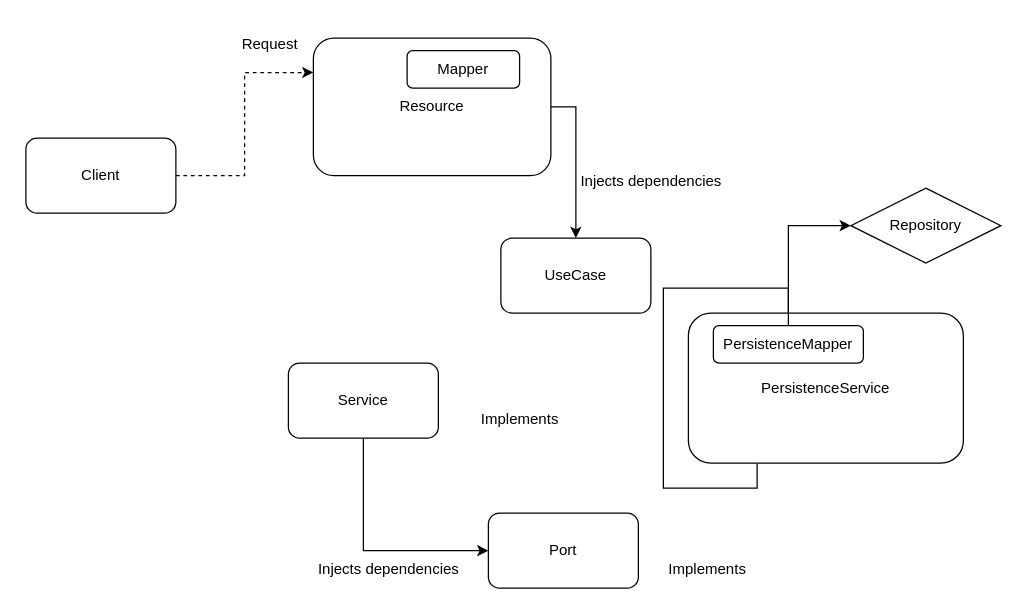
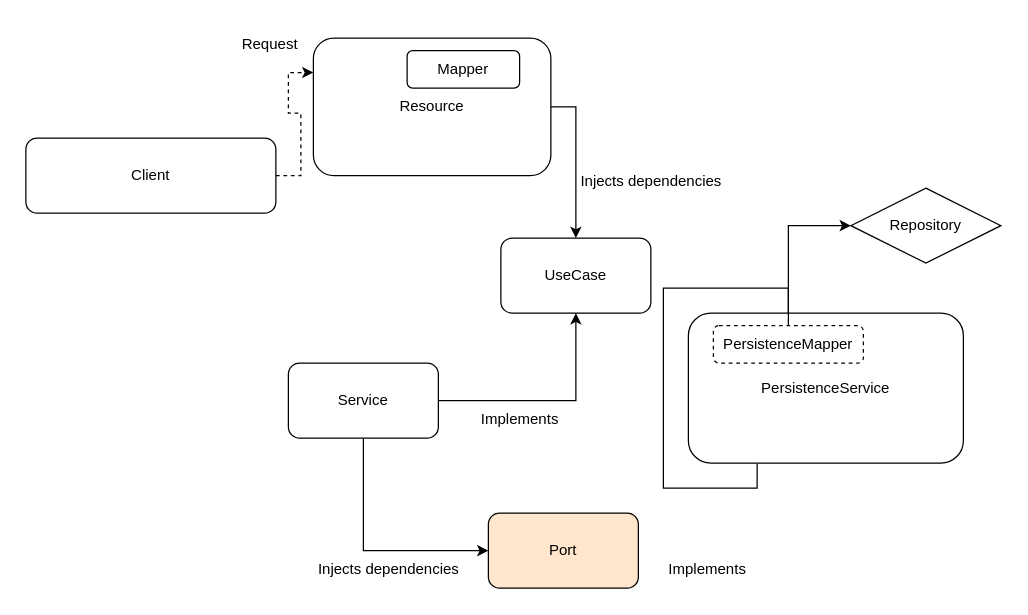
node "Client": size 150x75 -> 250x75
node "PersistenceMapper": style solid -> dashed
edge "Service" -> "UseCase": added
node "Port": fillcolor #ffffff -> #ffe6cc
